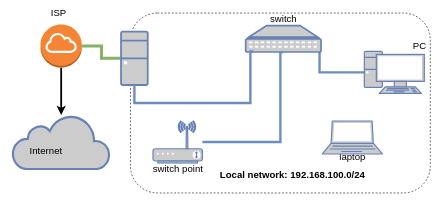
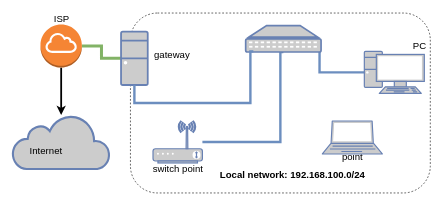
node "ISP": moved (58, 12) -> (61, 18)
node "switch": removed
node "gateway": added
node "laptop": label "laptop" -> "point"
